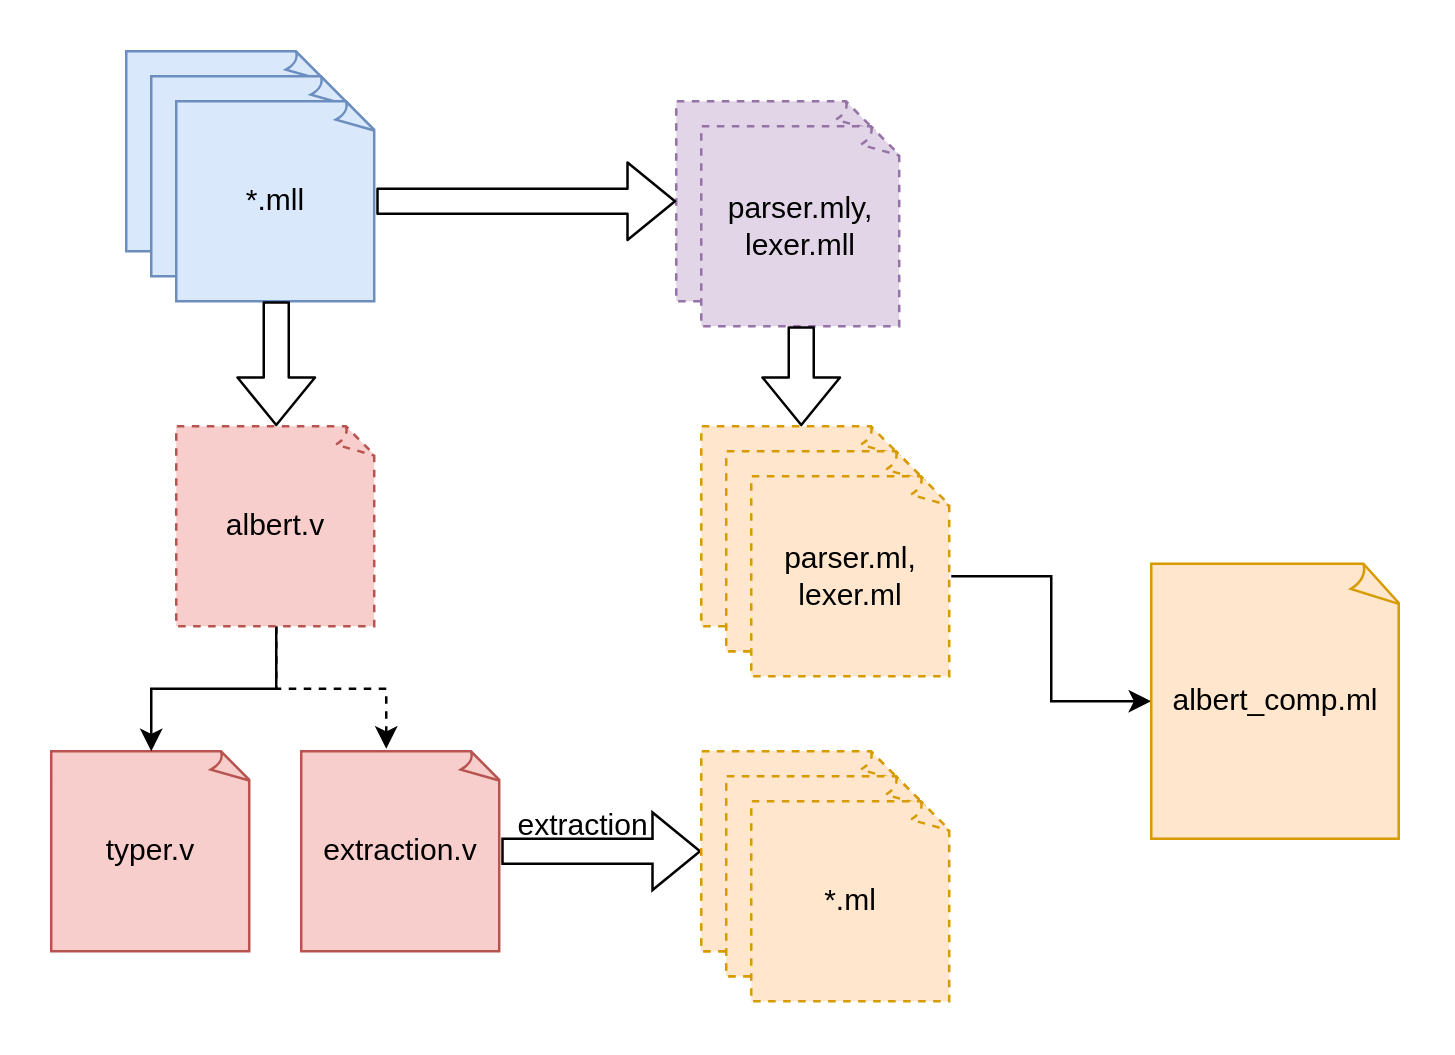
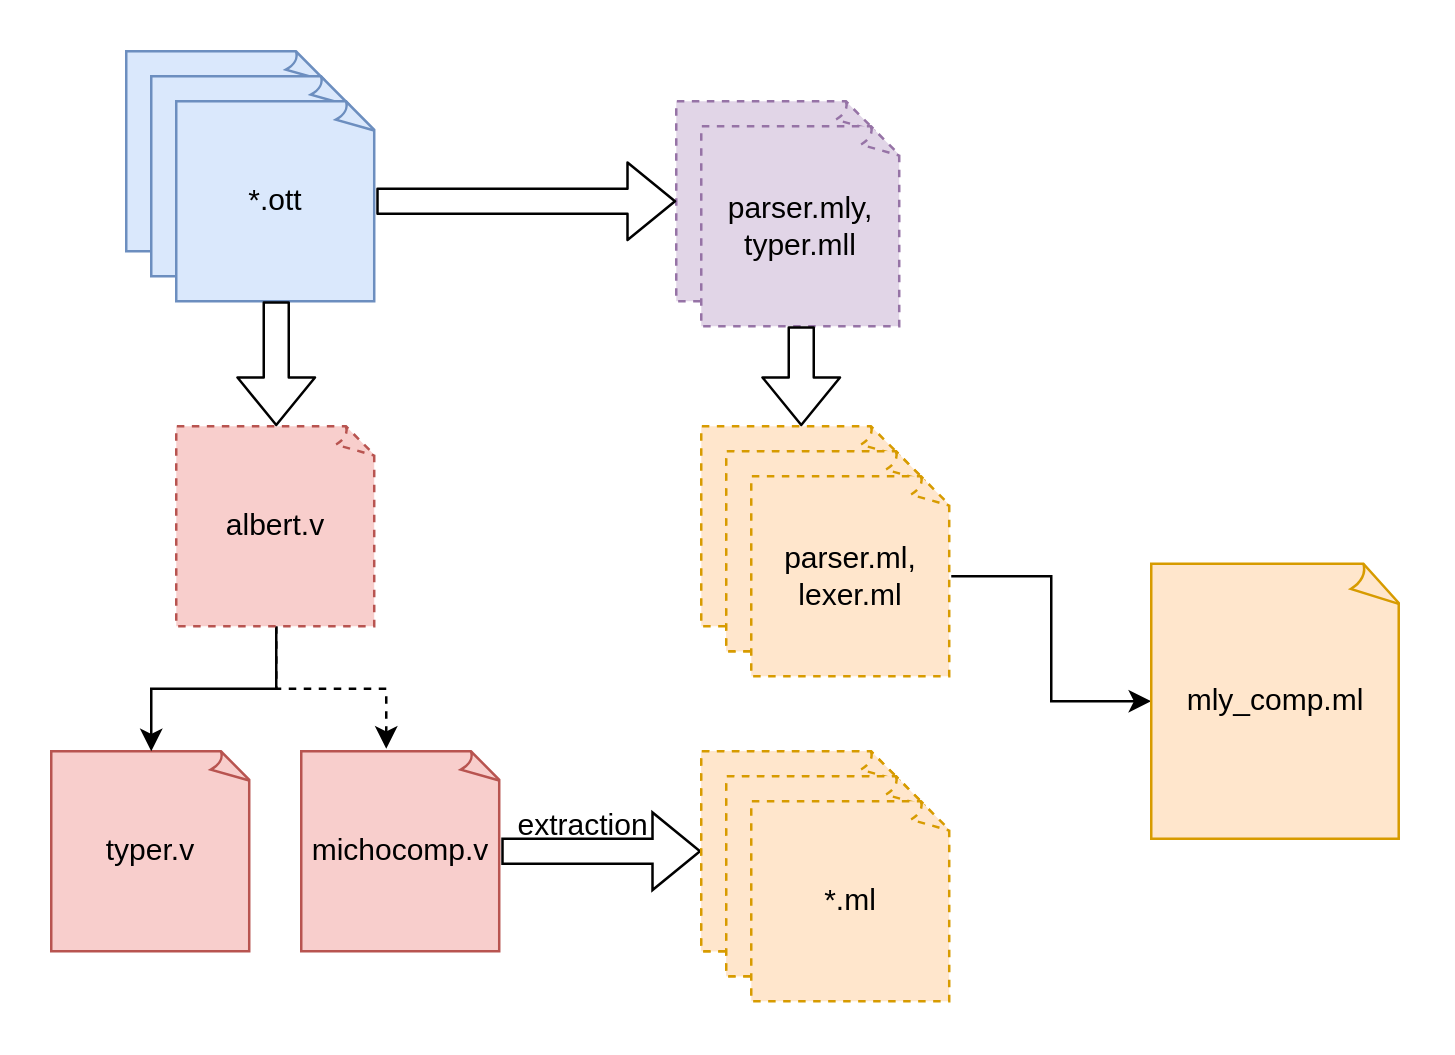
node "*.mll": label "*.mll" -> "*.ott"
node "parser.mly, lexer.mll": label "parser.mly, lexer.mll" -> "parser.mly, typer.mll"
node "albert_comp.ml": label "albert_comp.ml" -> "mly_comp.ml"
node "extraction.v": label "extraction.v" -> "michocomp.v"
